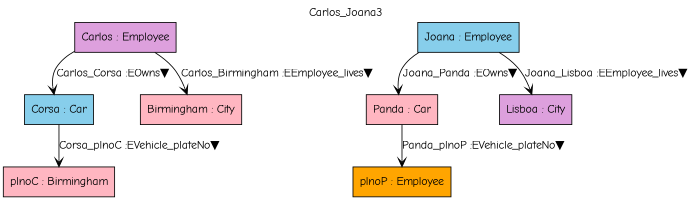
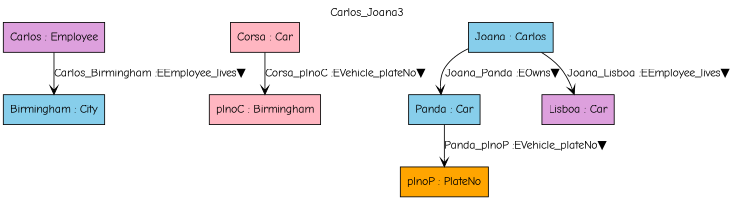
node "Joana : Employee": label "Joana : Employee" -> "Joana : Carlos"
edge "Carlos : Employee" -> "Corsa : Car": removed, label "Carlos_Corsa :EOwns▼"
node "Corsa : Car": fillcolor skyblue -> lightpink
node "Birmingham : City": fillcolor lightpink -> skyblue
node "Panda : Car": fillcolor lightpink -> skyblue
node "Lisboa : City": label "Lisboa : City" -> "Lisboa : Car"
node "plnoP : Employee": label "plnoP : Employee" -> "plnoP : PlateNo"
